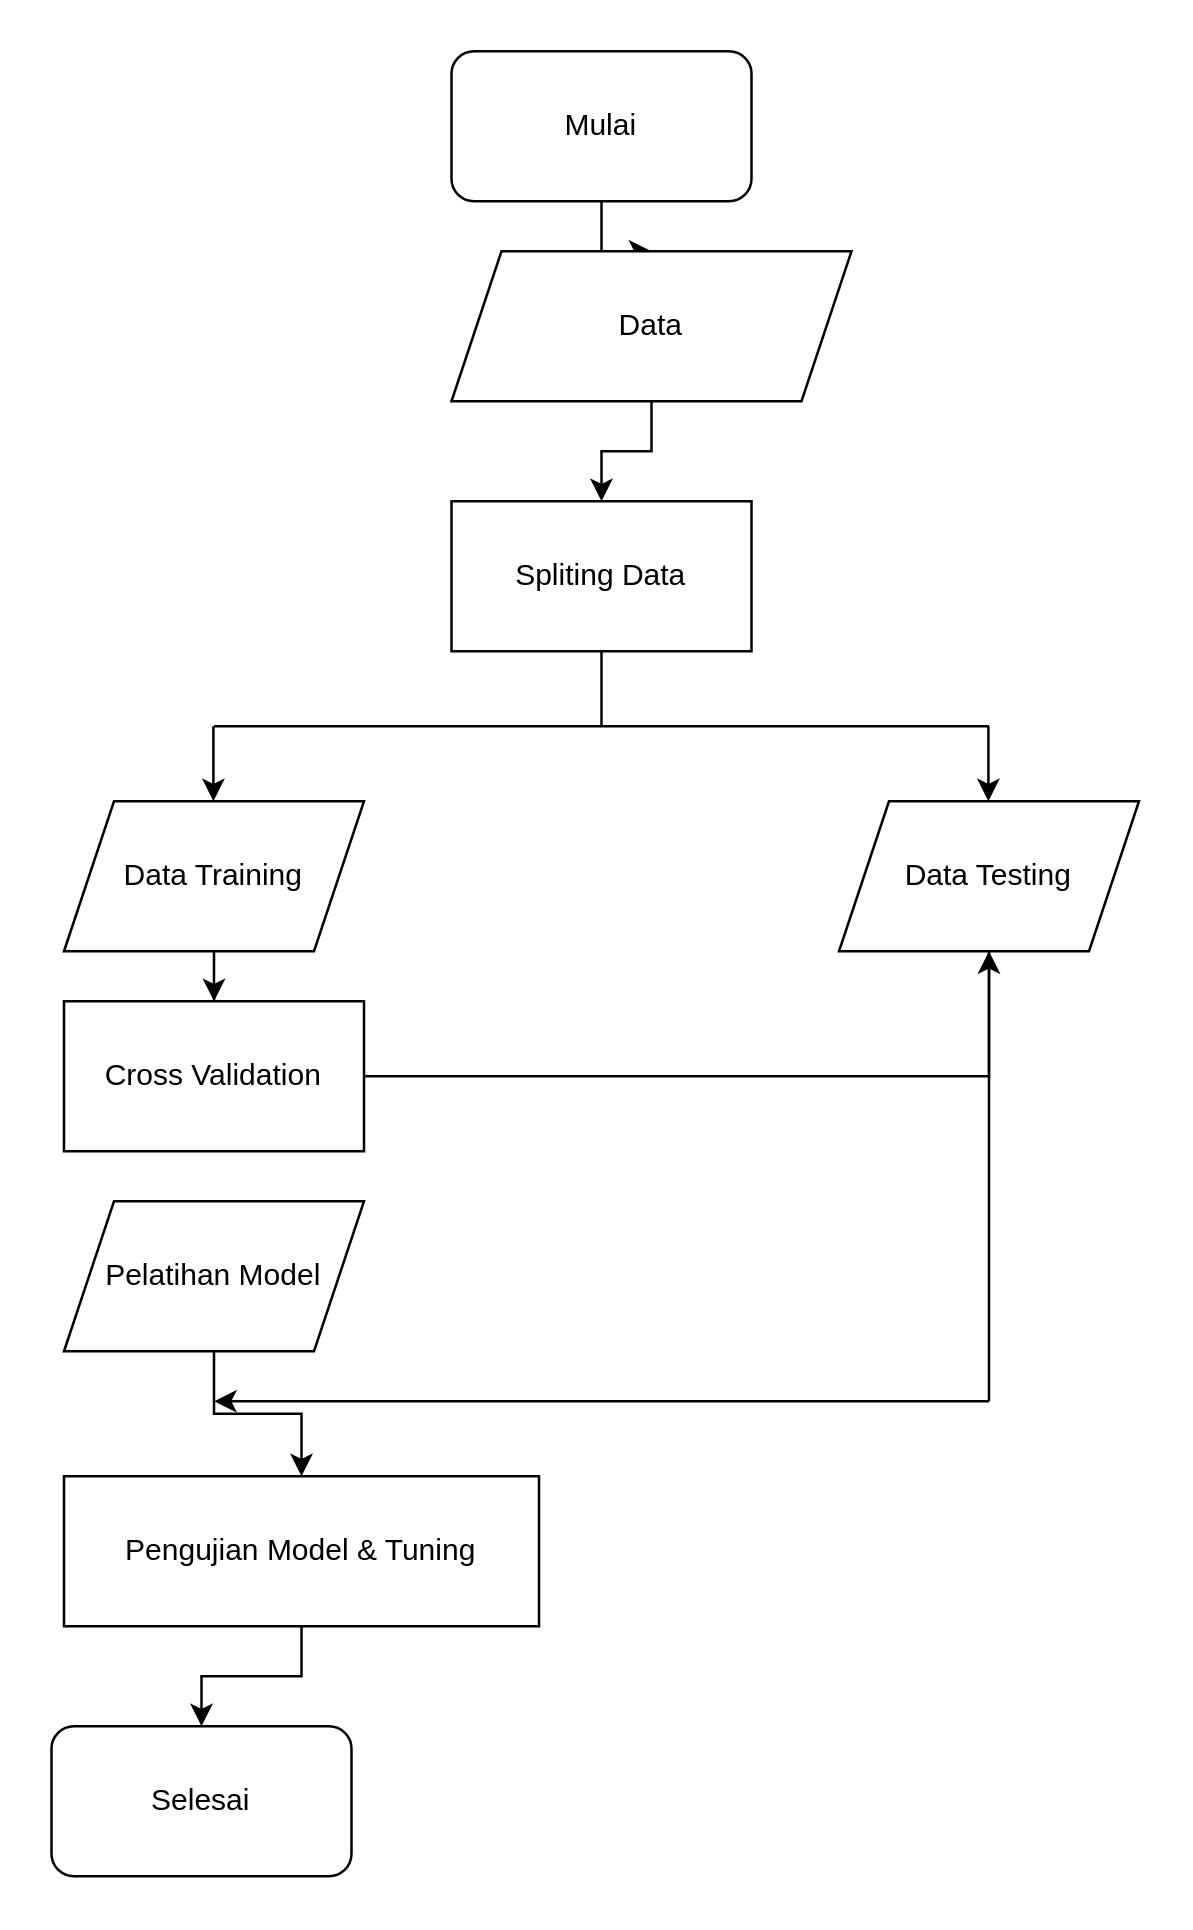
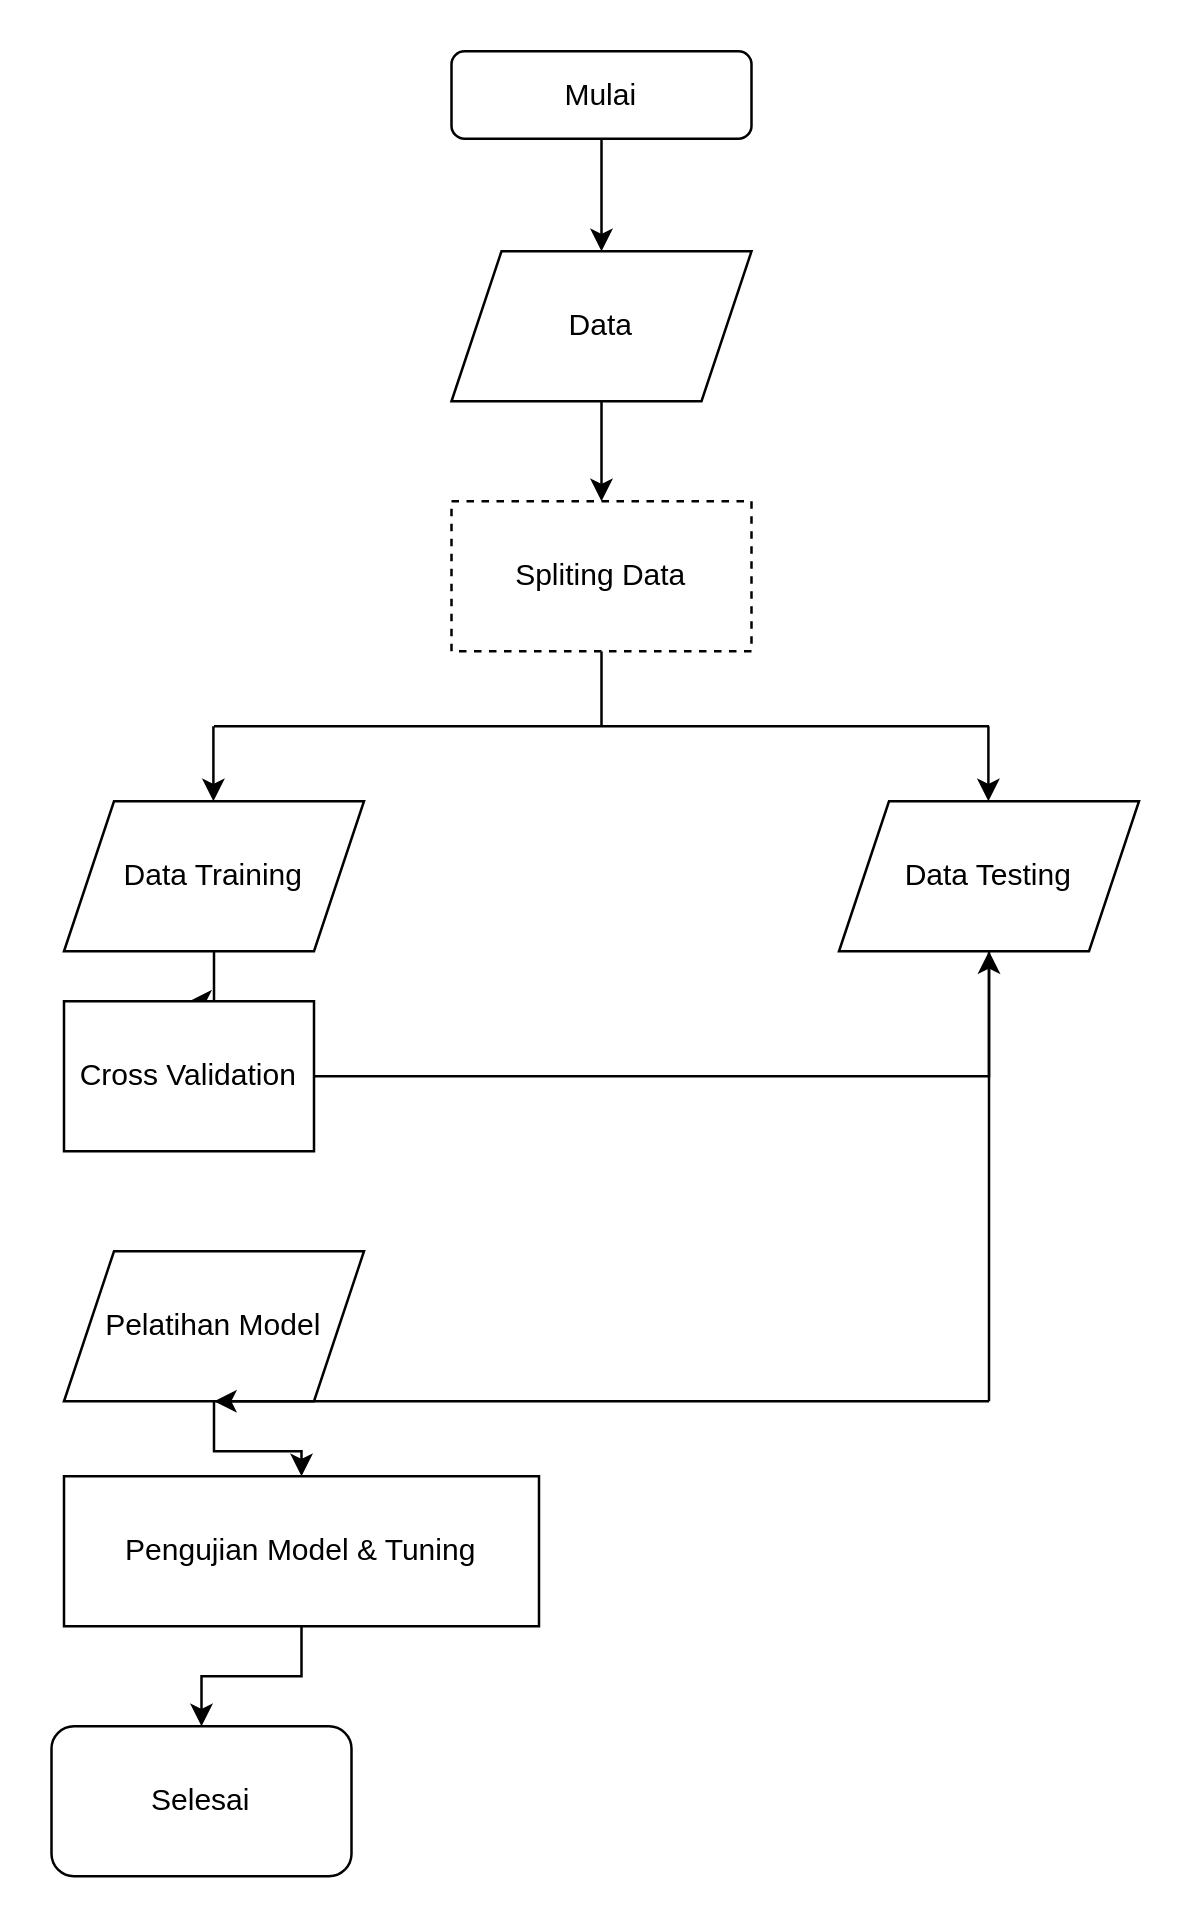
node "Mulai": size 300x150 -> 300x88
node "Data": size 400x150 -> 300x150
node "Spliting Data": style solid -> dashed
node "Cross Validation": size 300x150 -> 250x150
node "Pelatihan Model": moved (214, 1276) -> (214, 1326)
